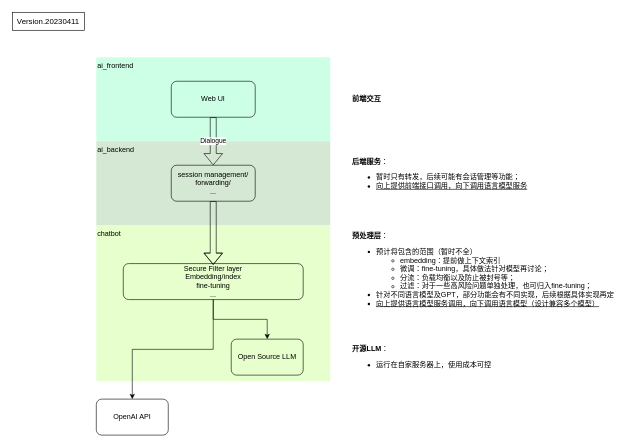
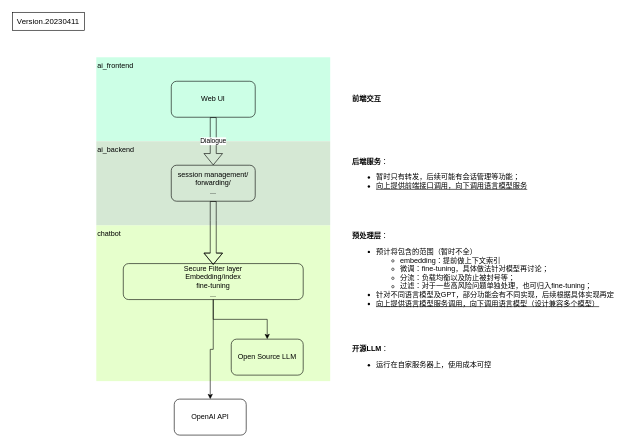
node "OpenAI API": moved (132, 417) -> (210, 417)
